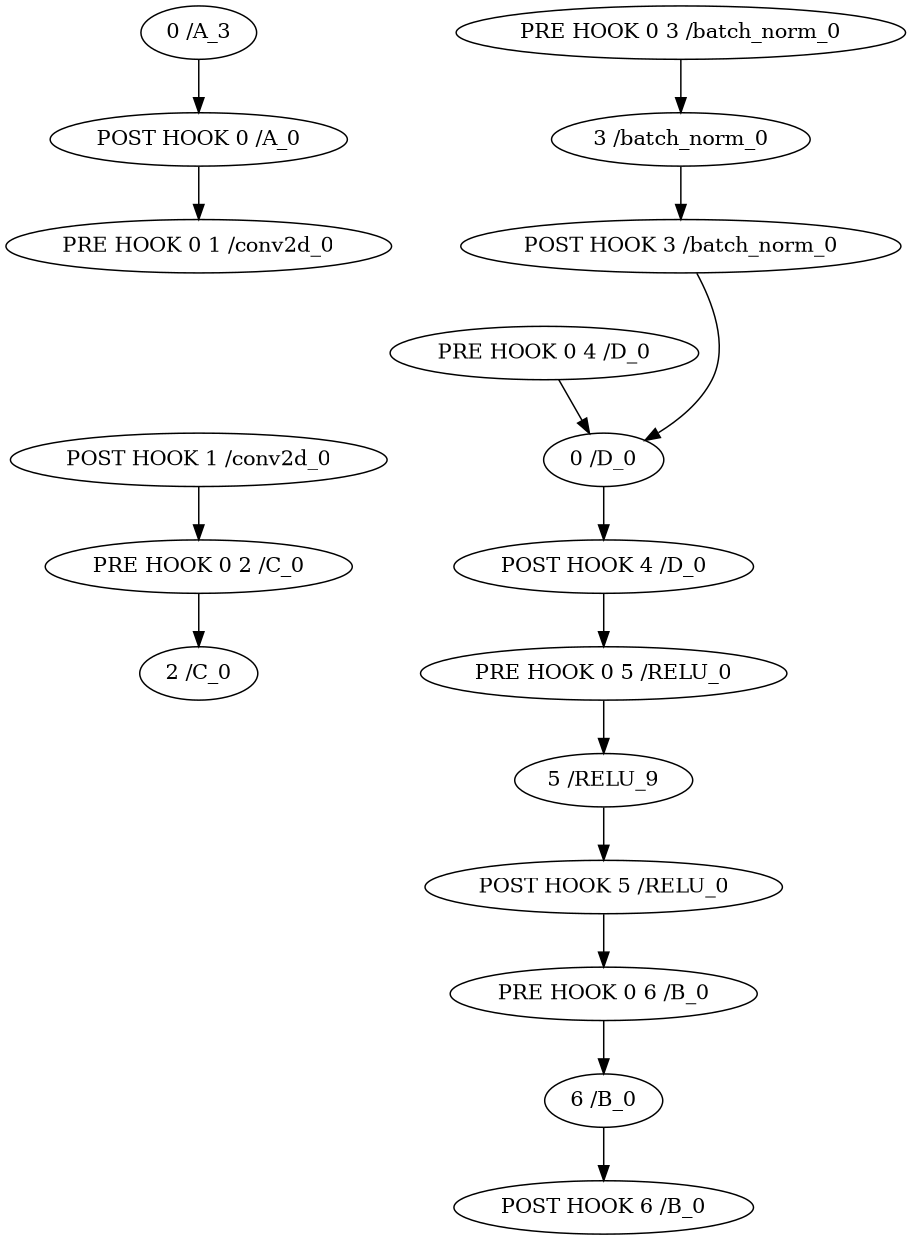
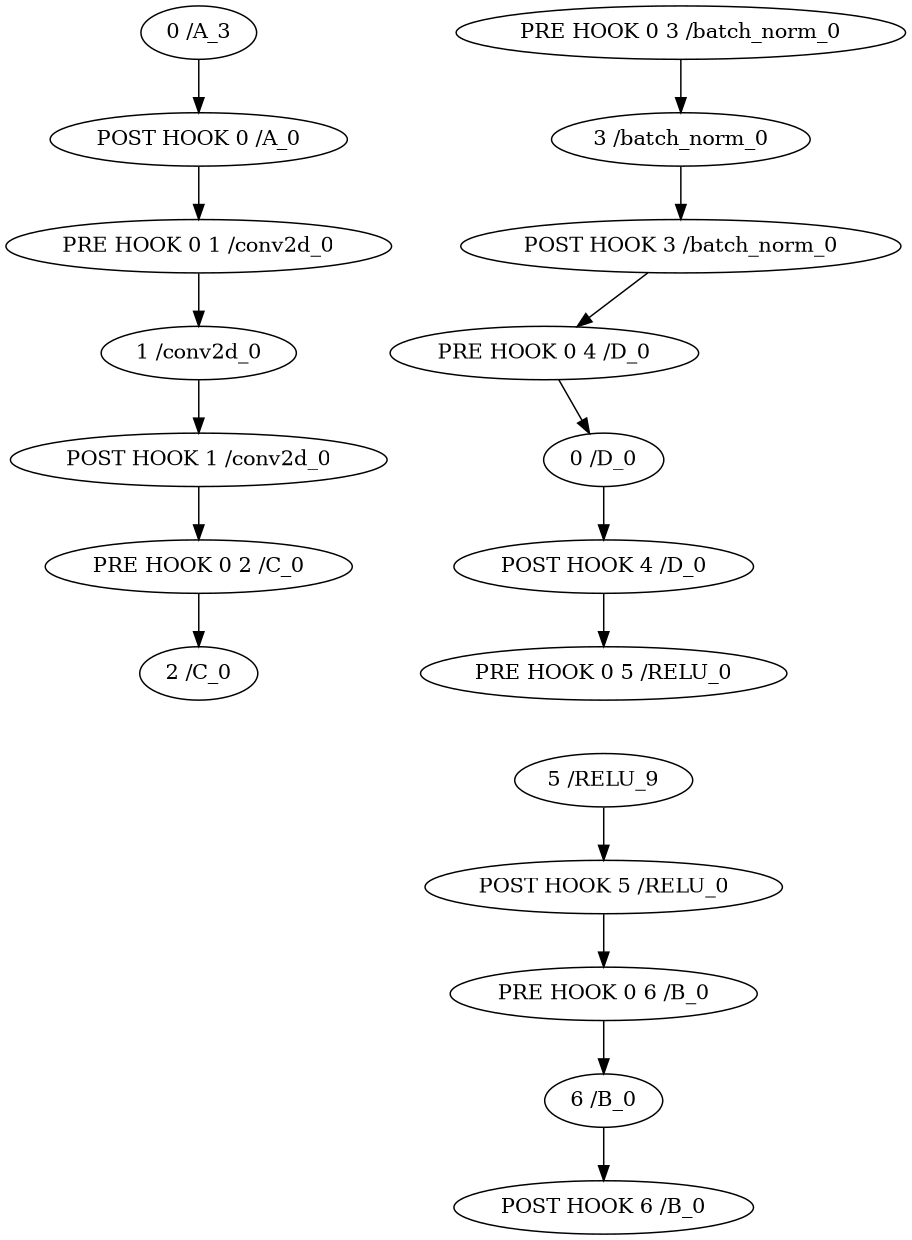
node "1 /conv2d_0": added
edge "POST HOOK 3 /batch_norm_0" -> "0 /D_0": now "POST HOOK 3 /batch_norm_0" -> "PRE HOOK 0 4 /D_0"
edge "PRE HOOK 0 5 /RELU_0" -> "5 /RELU_9": removed
